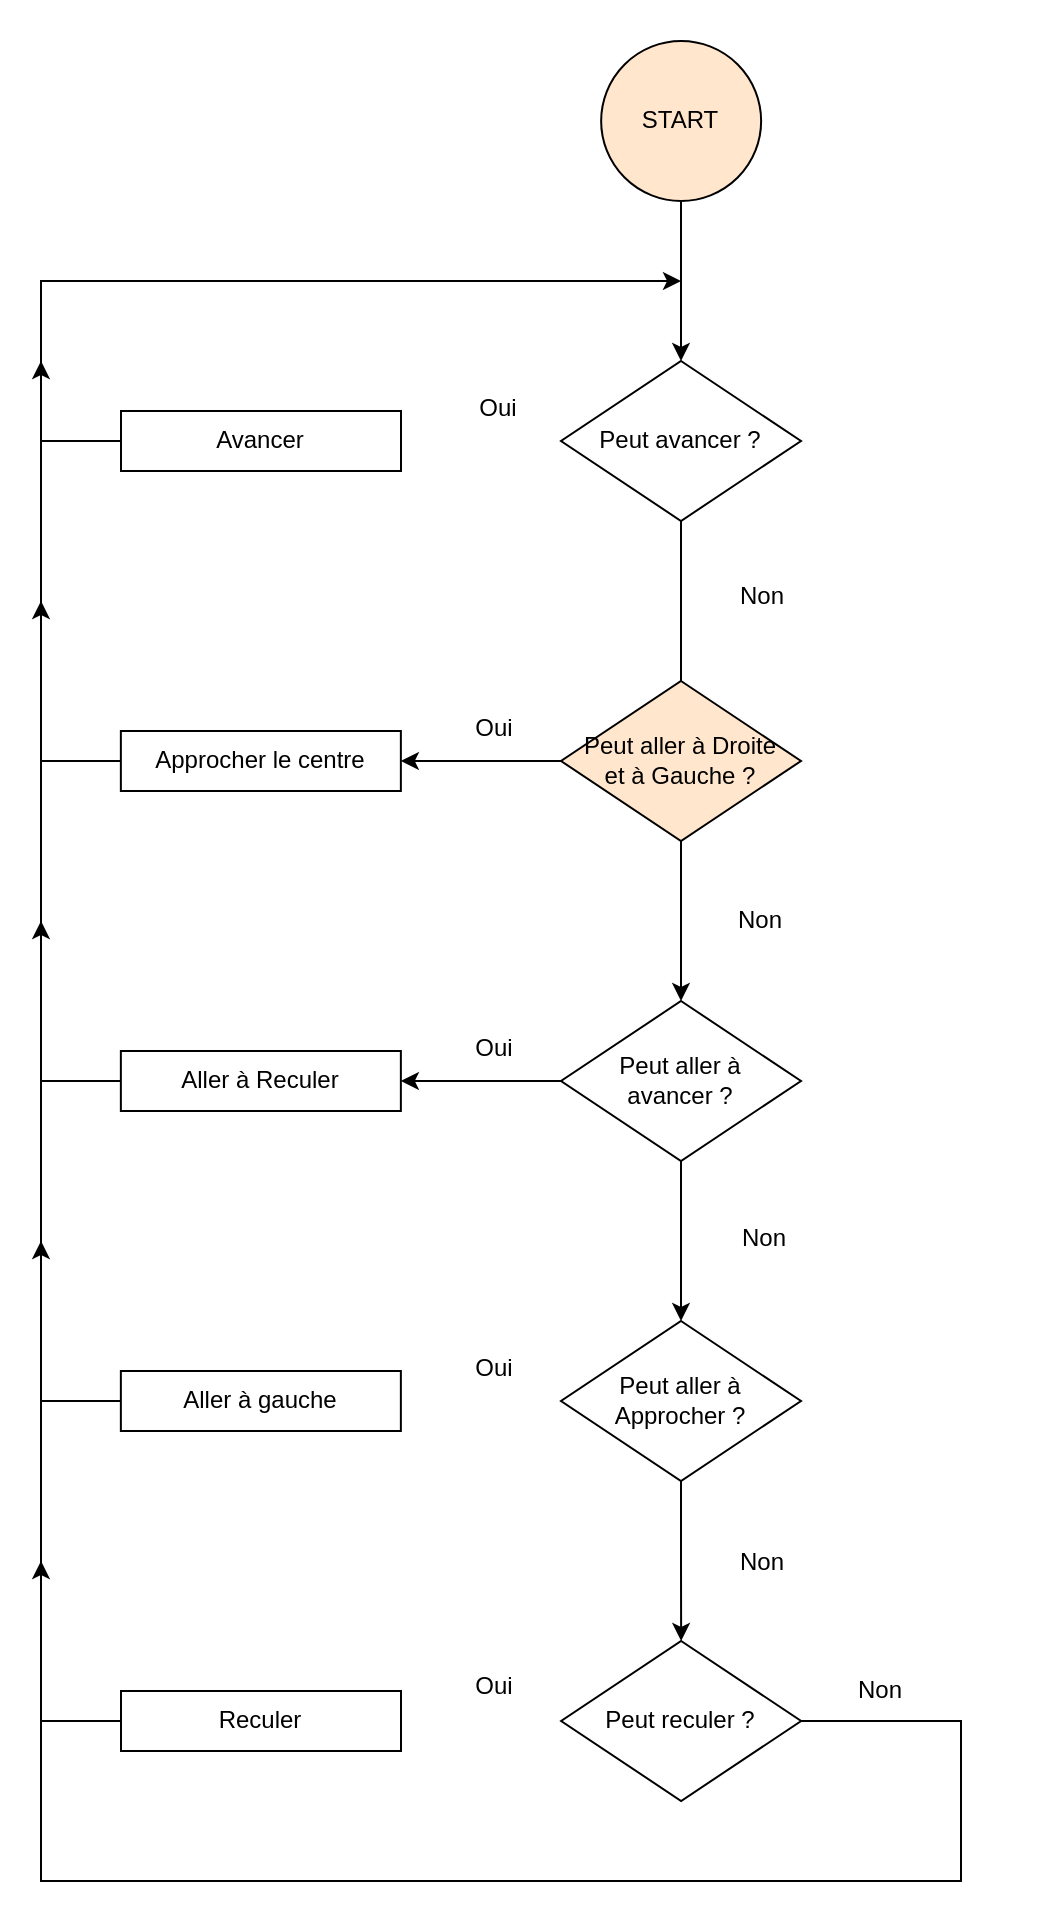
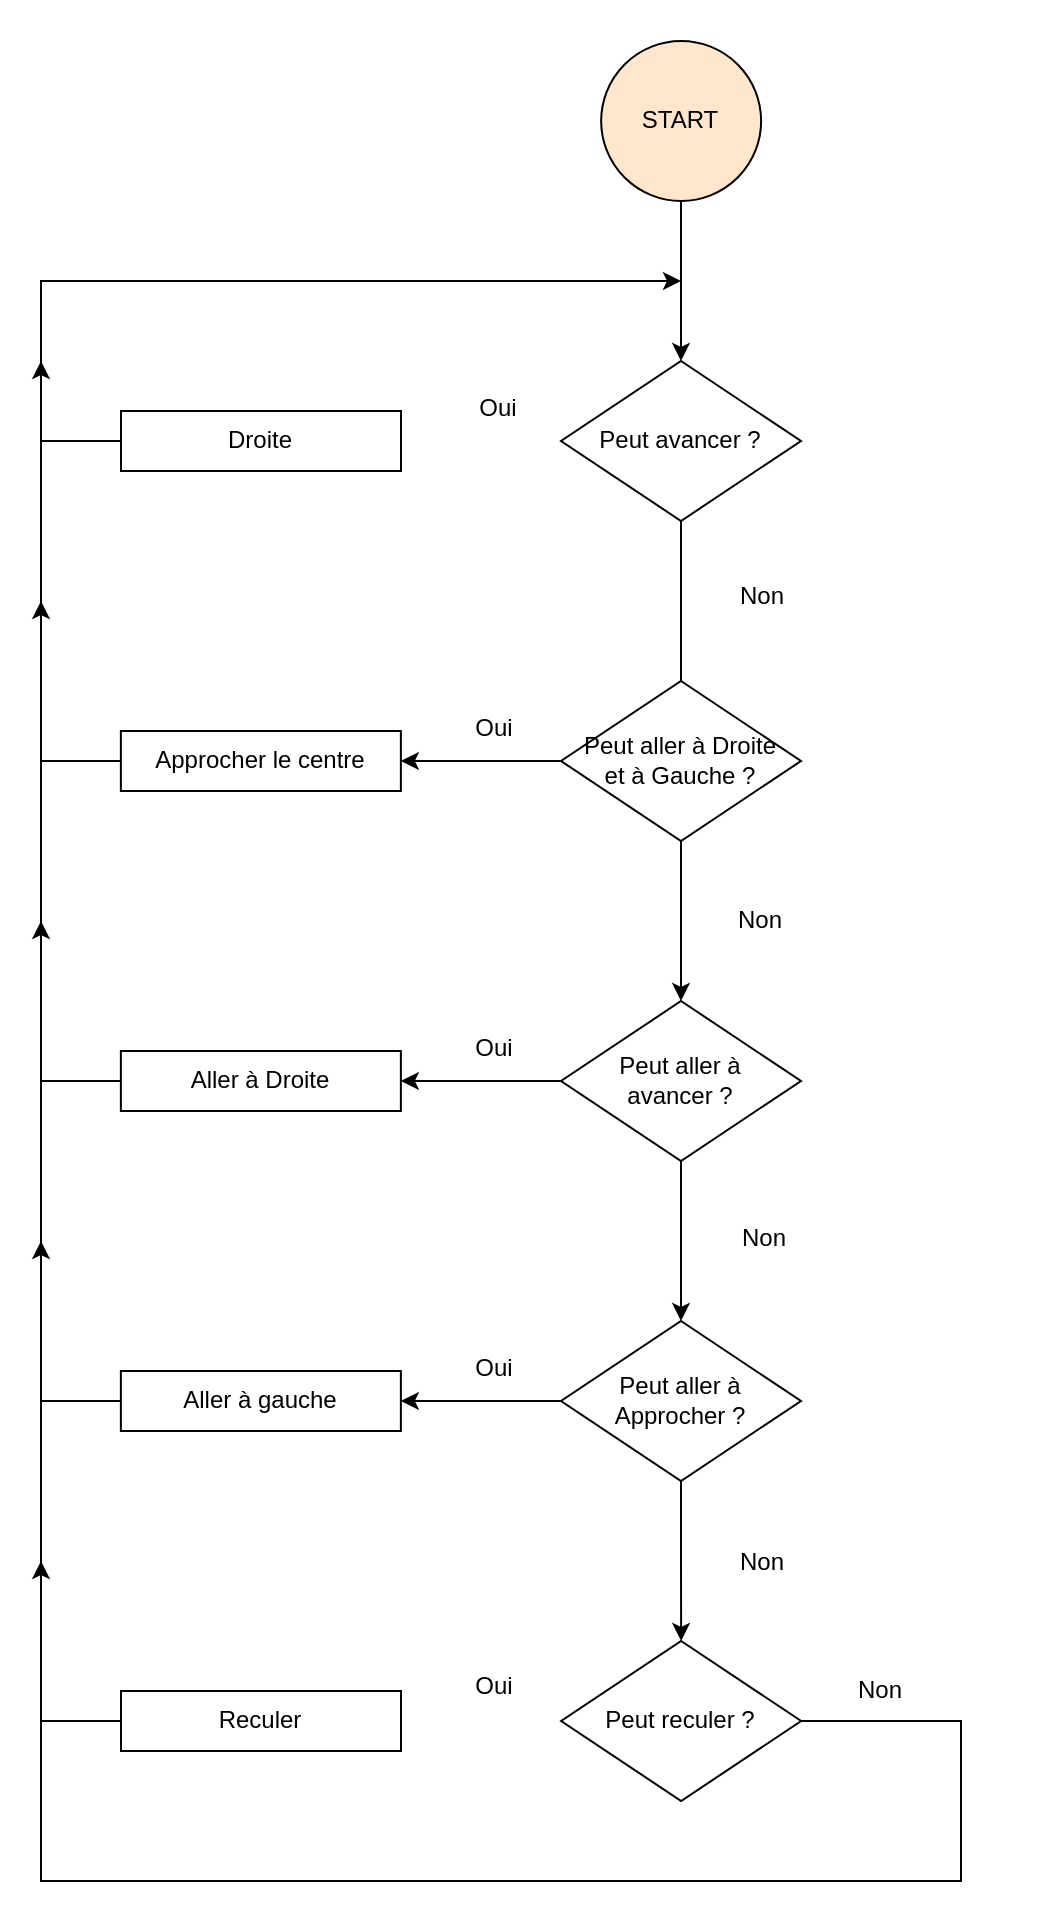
node "Avancer": label "Avancer" -> "Droite"
node "Peut aller à Droite et à Gauche ?": fillcolor #ffe6cc -> #ffffff
node "Aller à Reculer": label "Aller à Reculer" -> "Aller à Droite"
edge "Peut aller à Approcher ?" -> "Aller à gauche": added
